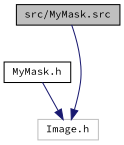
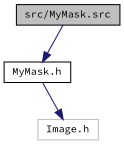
edge "src/MyMask.src" -> "Image.h": now "src/MyMask.src" -> "MyMask.h"
